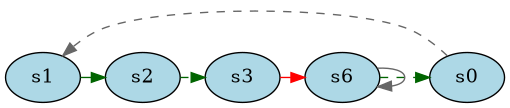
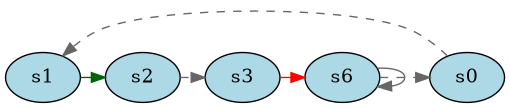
edge "s2" -> "s3": color darkgreen -> gray40
edge "s6" -> "s0": color darkgreen -> gray40
